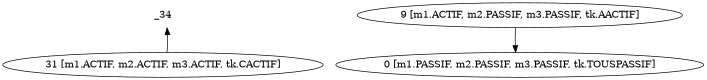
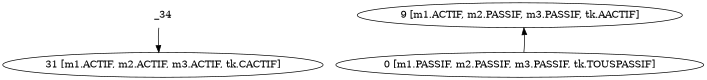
edge "9 [m1.ACTIF, m2.PASSIF, m3.PASSIF, tk.AACTIF]" -> "0 [m1.PASSIF, m2.PASSIF, m3.PASSIF, tk.TOUSPASSIF]": reversed
edge "31 [m1.ACTIF, m2.ACTIF, m3.ACTIF, tk.CACTIF]" -> "_34": reversed
